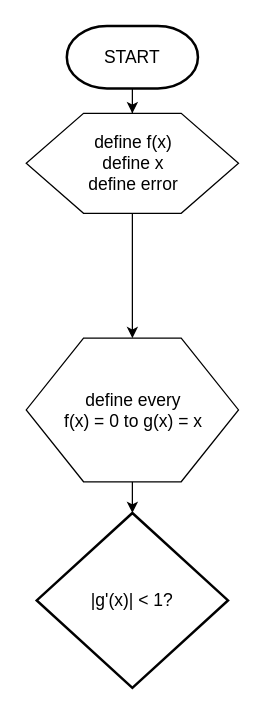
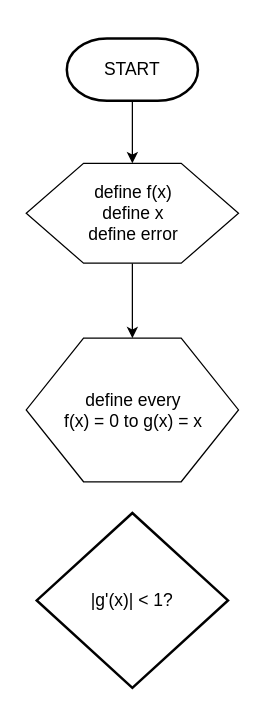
node "START": moved (133, 57) -> (133, 69)
node "define f(x) define x define error": moved (133, 163) -> (133, 213)
edge "define every f(x) = 0 to g(x) = x" -> "|g'(x)| < 1?": removed
